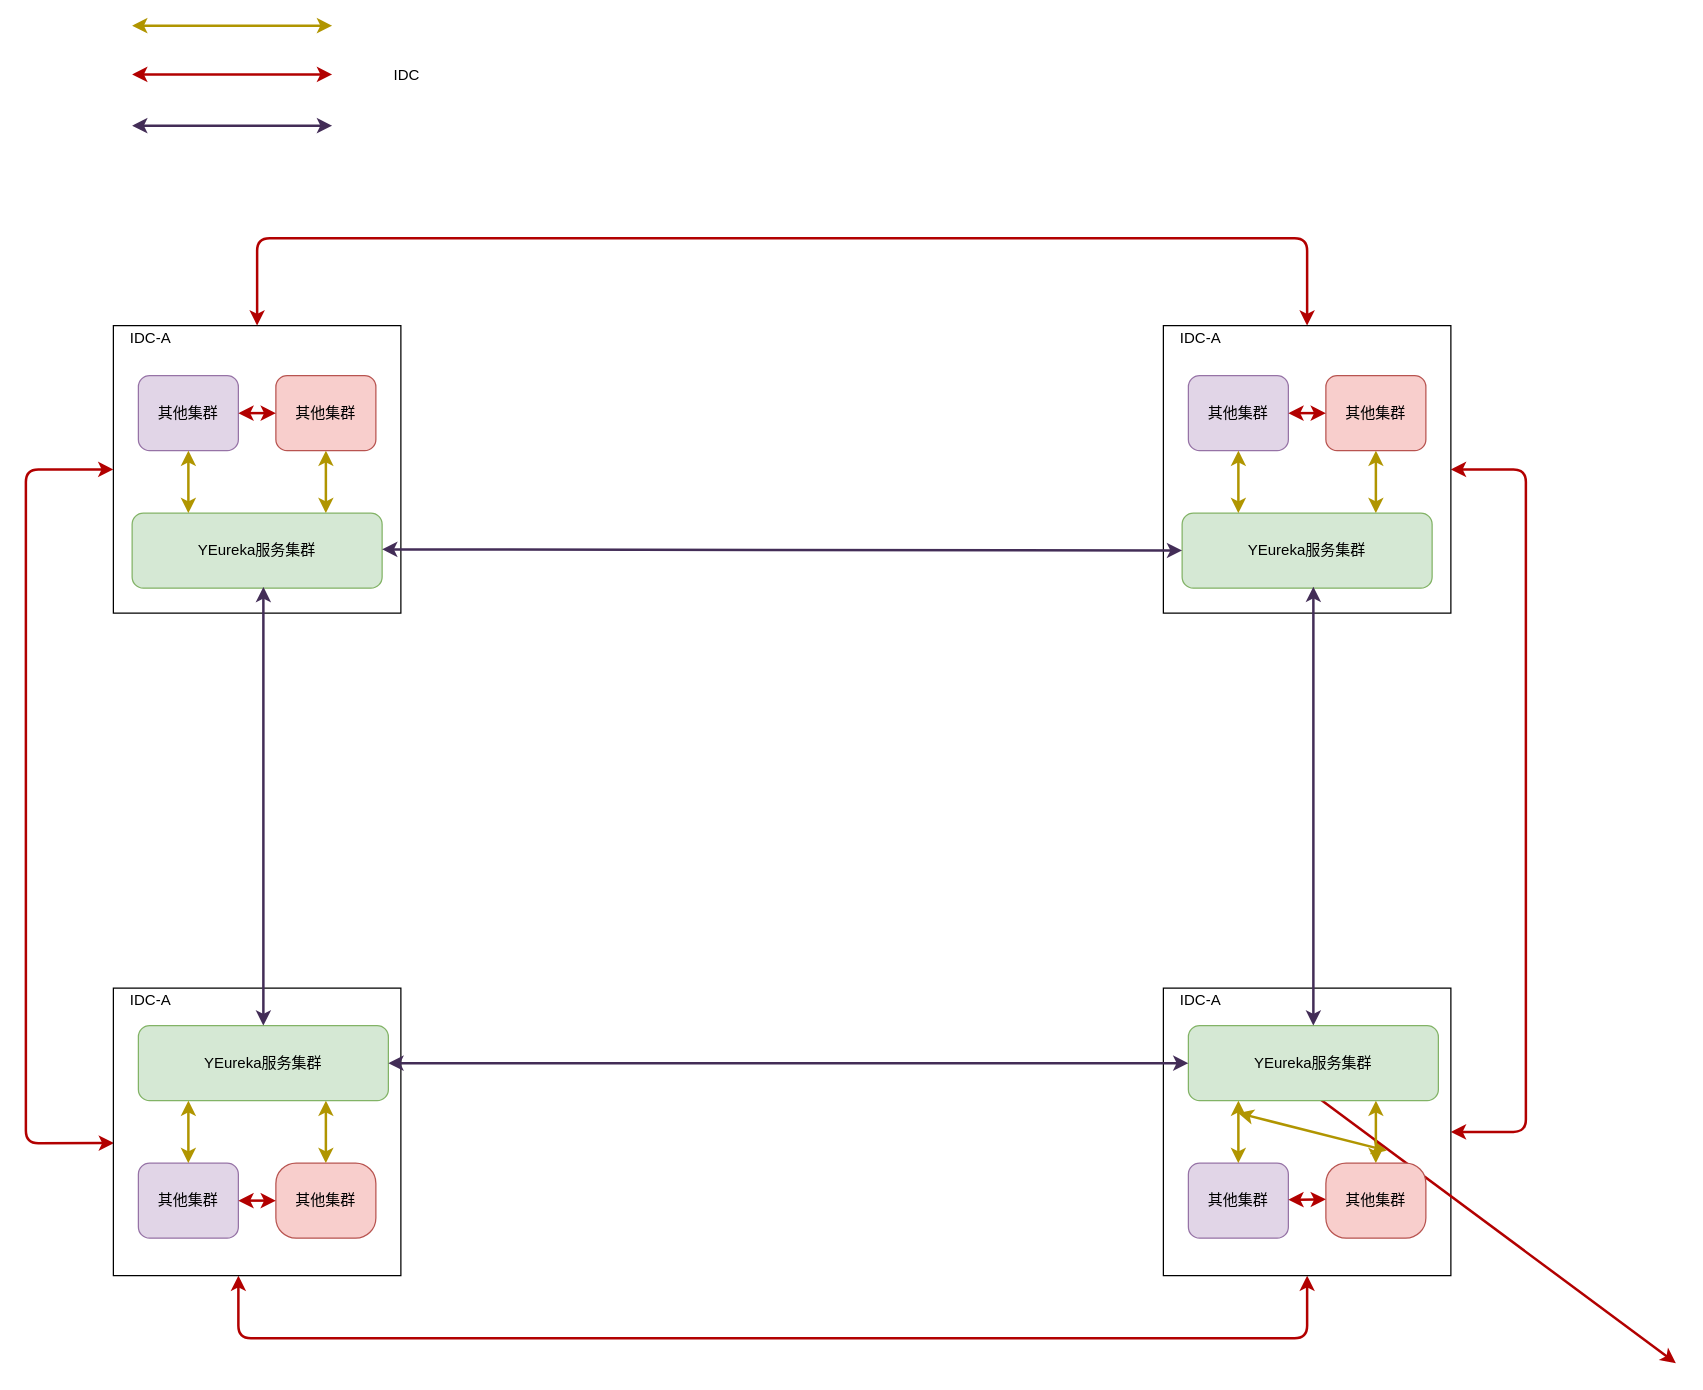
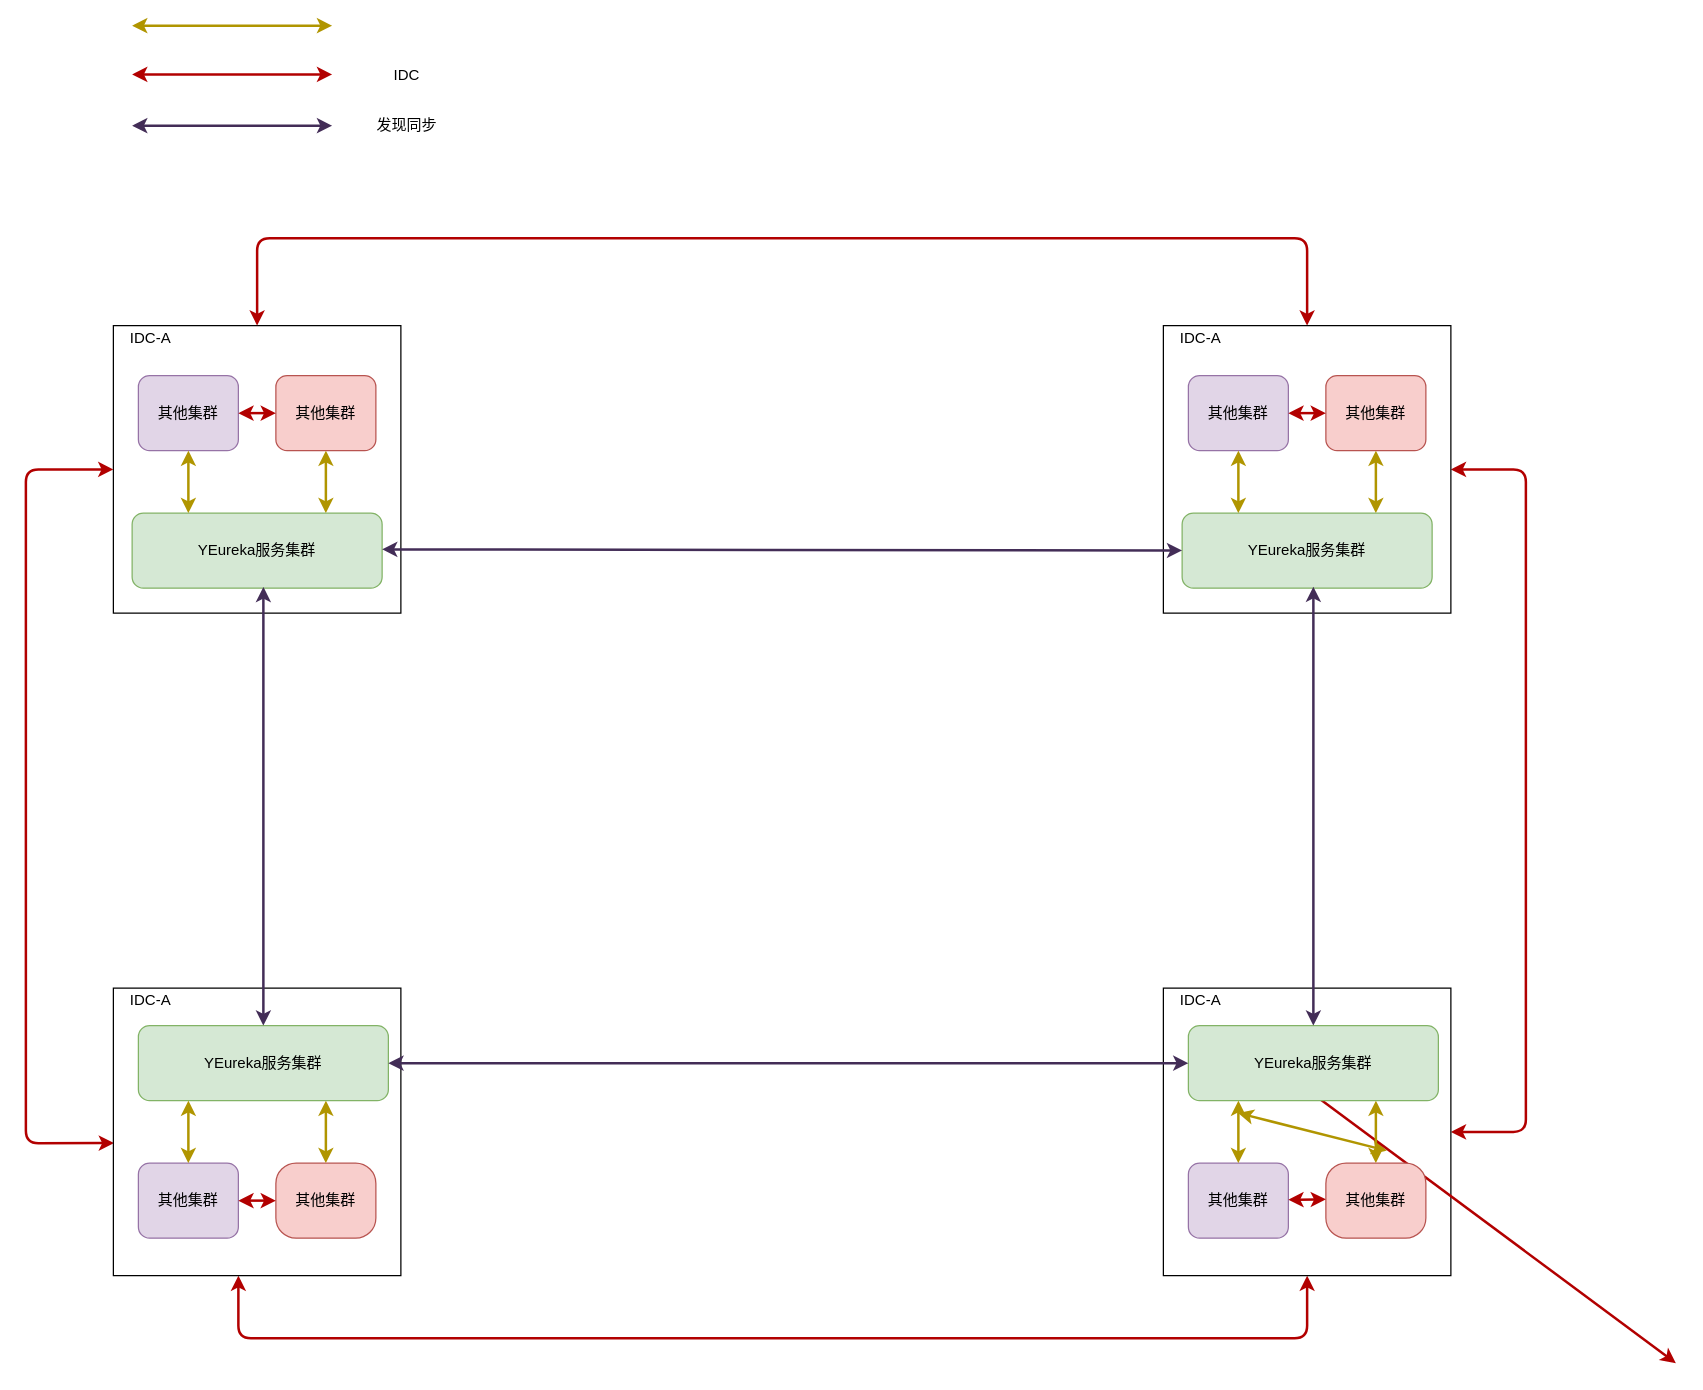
node "发现同步": added
